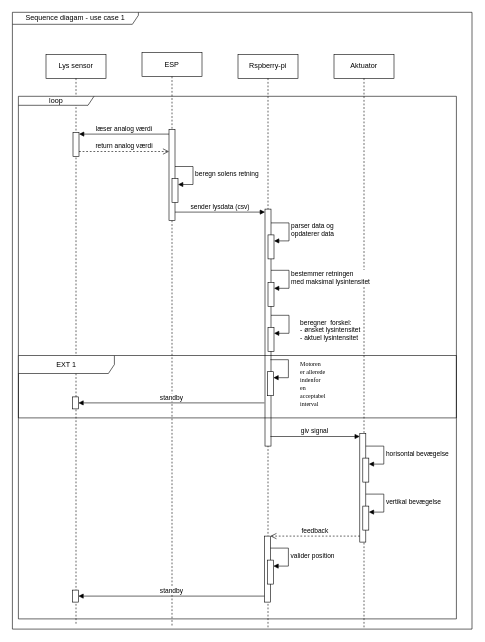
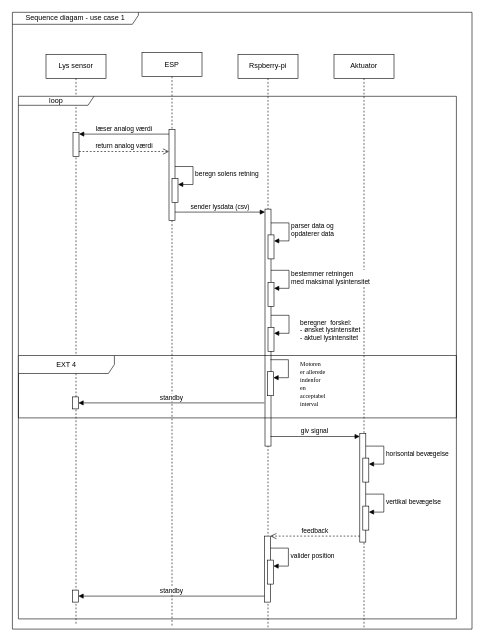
node "EXT 1": label "EXT 1" -> "EXT 4"
